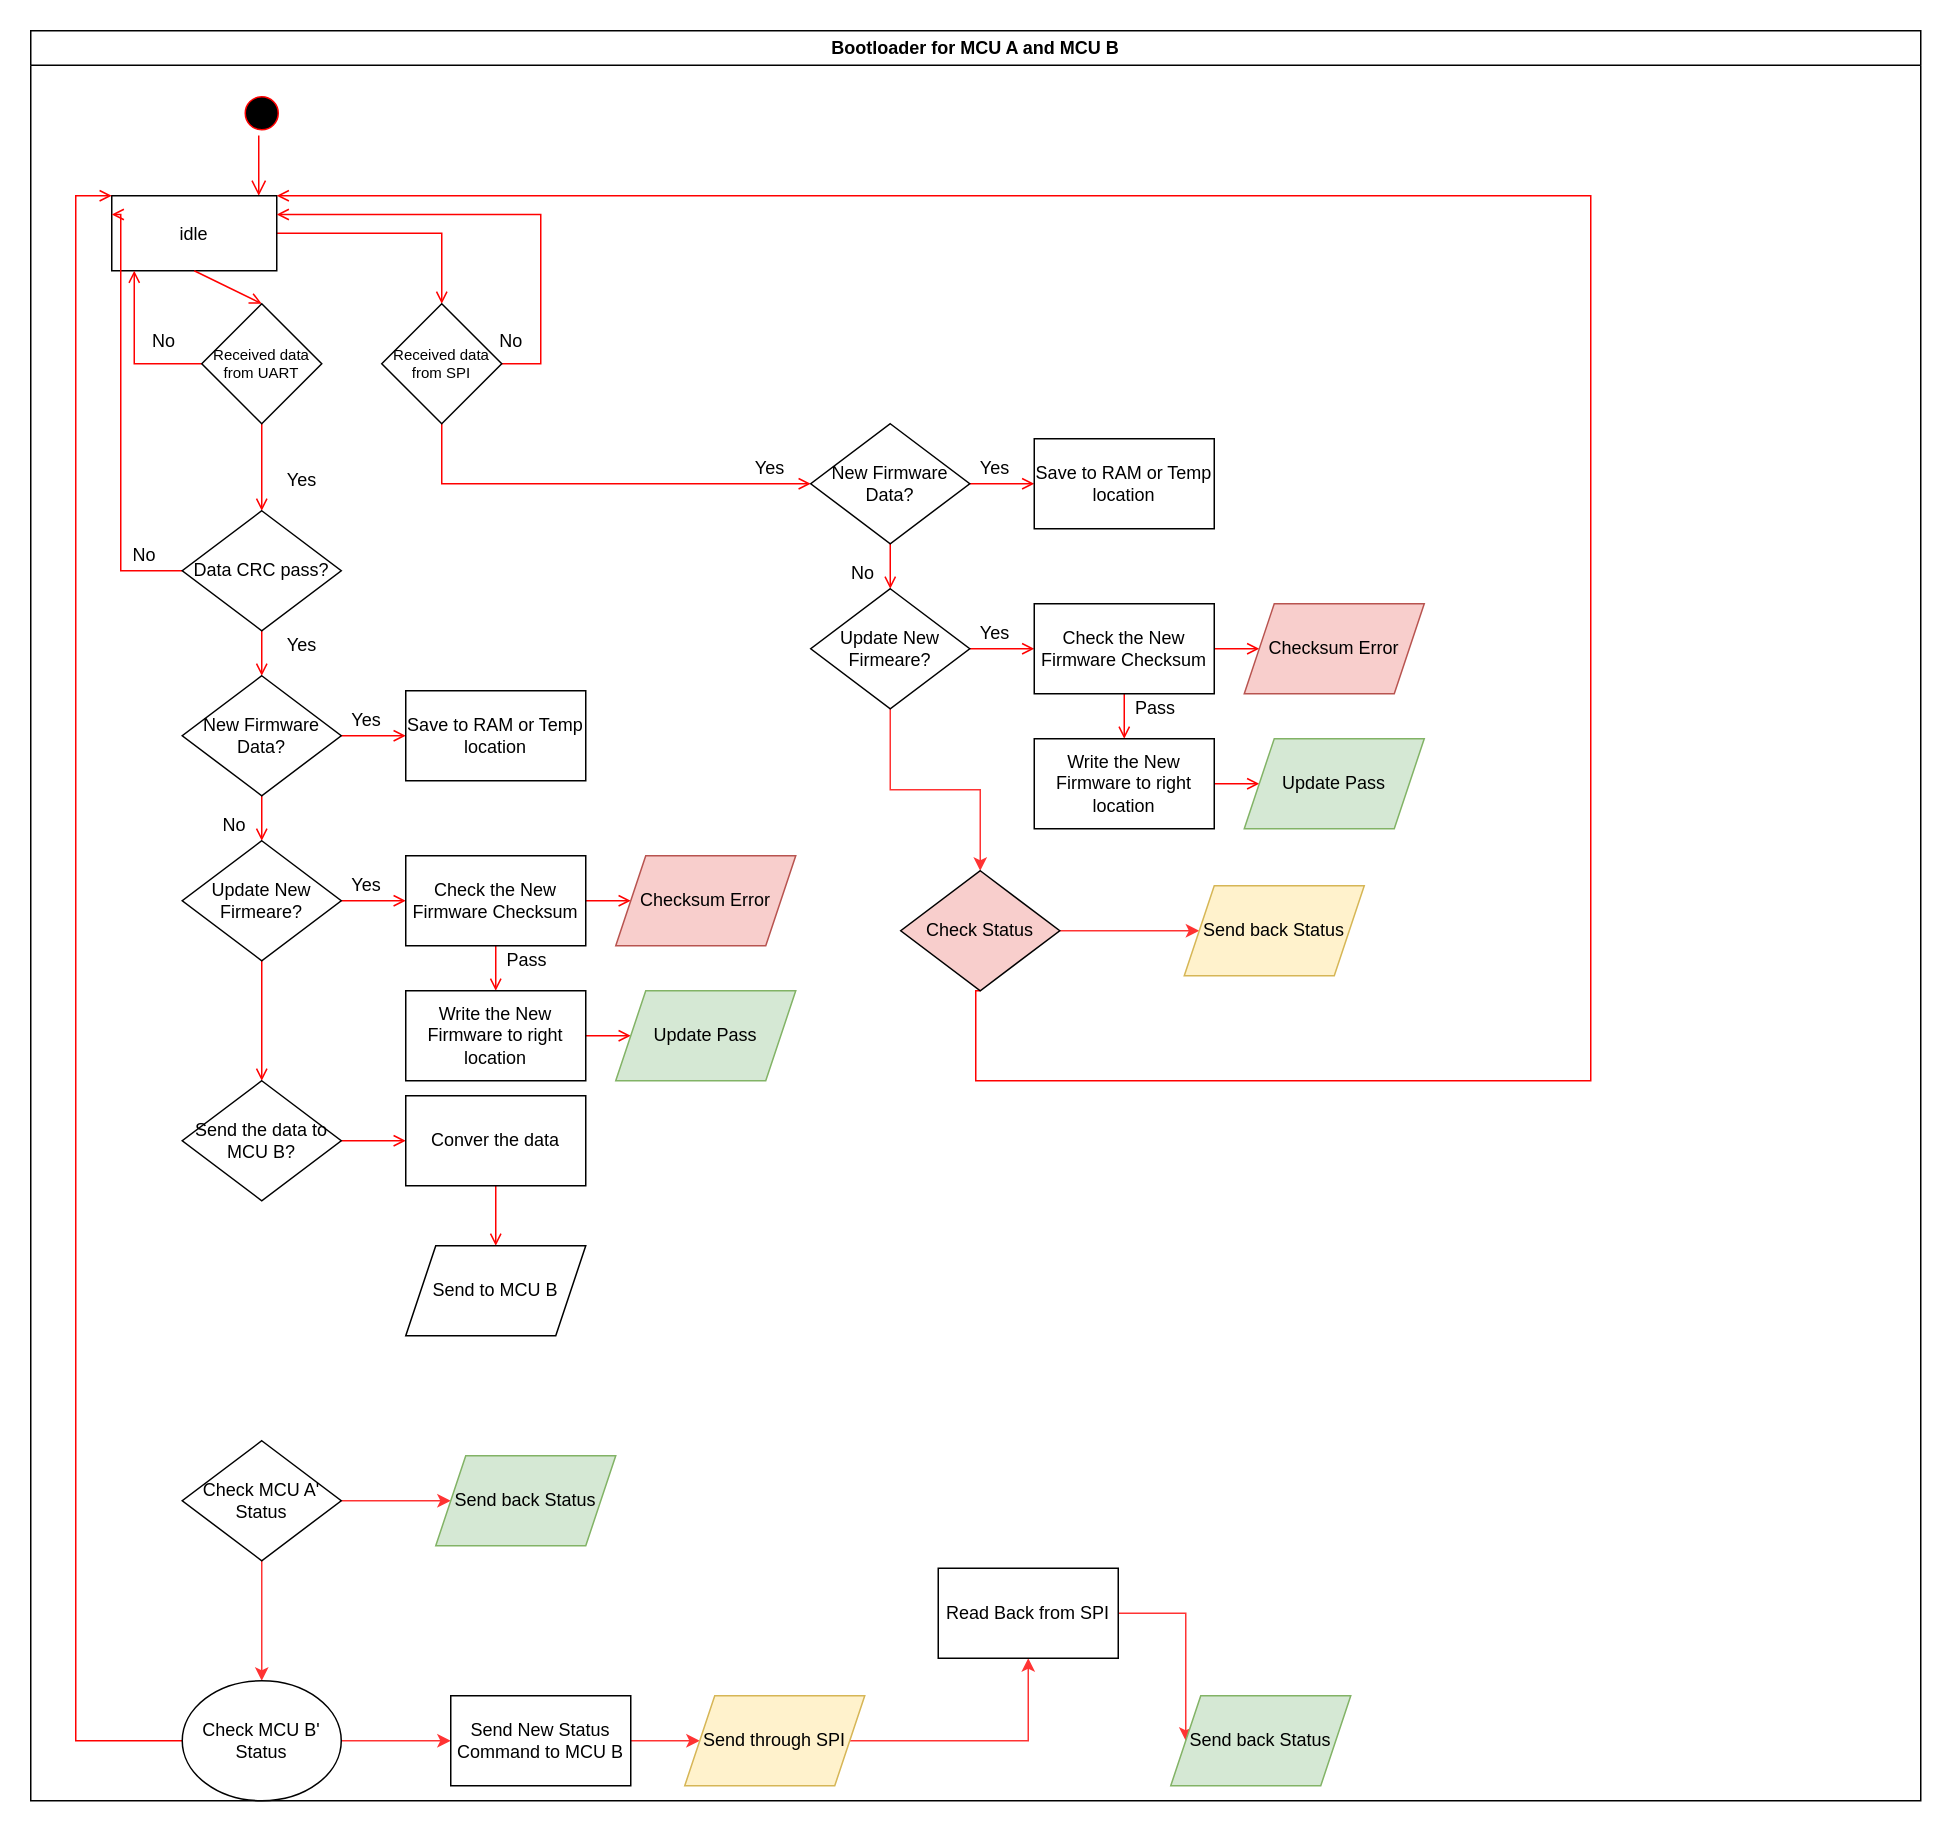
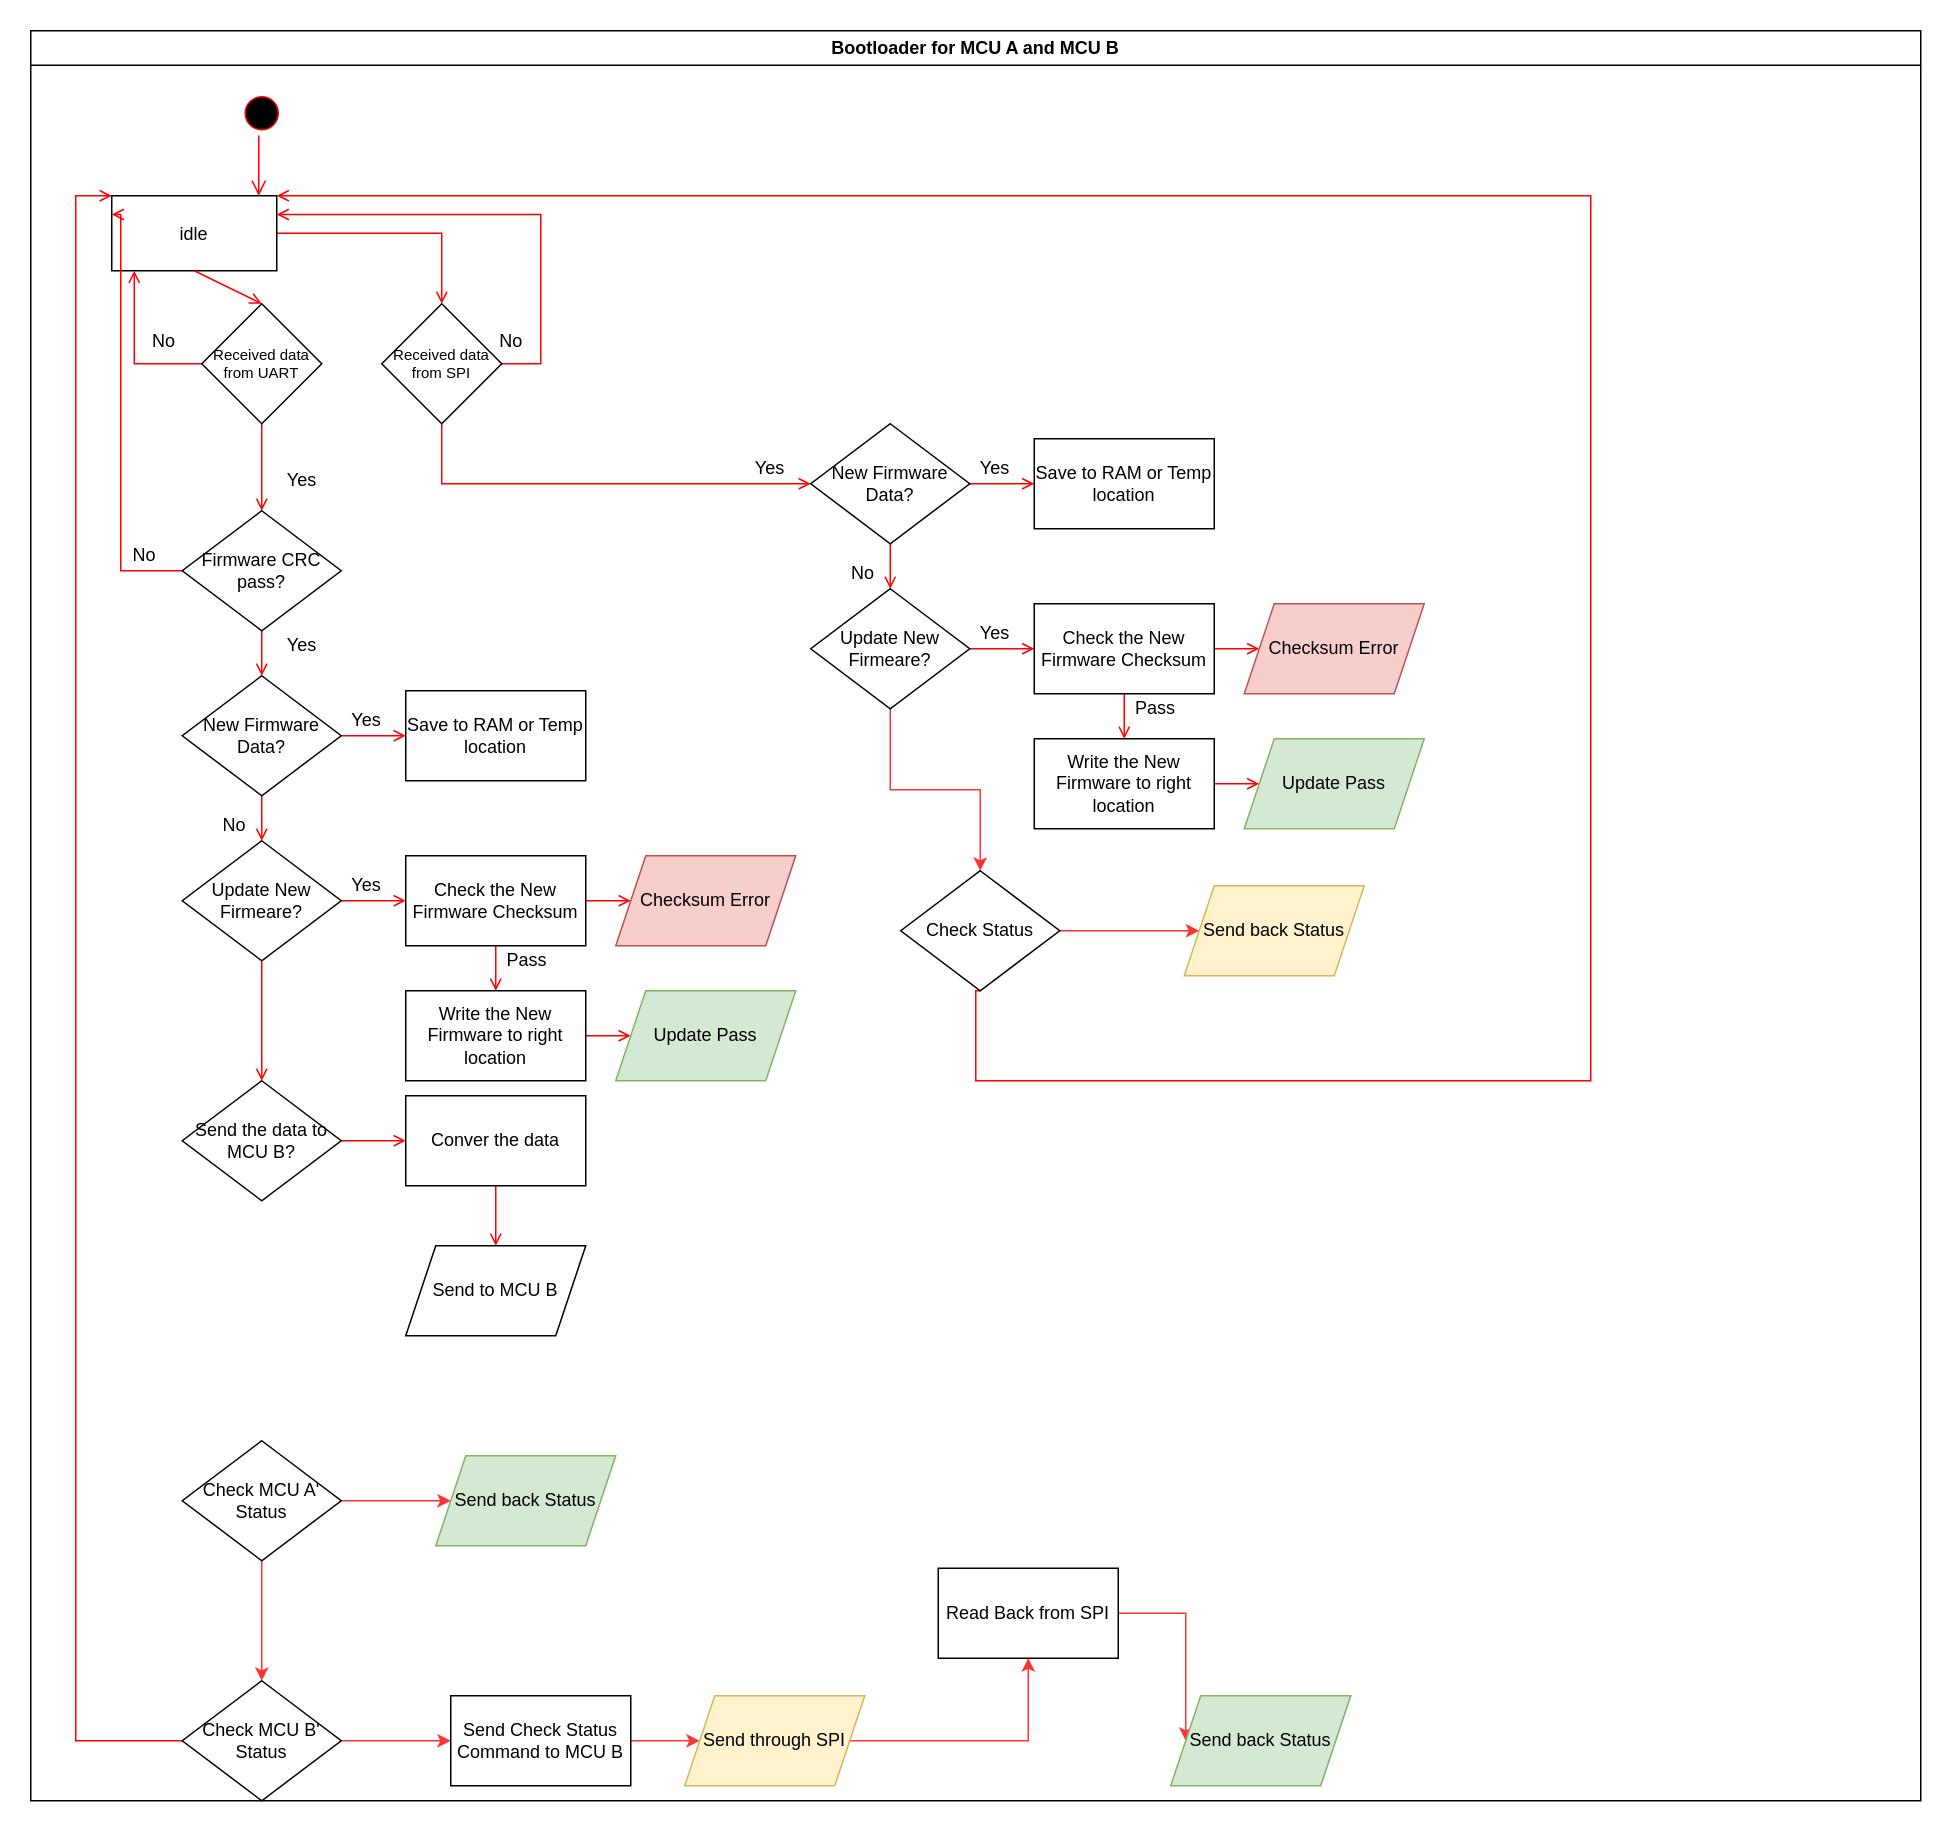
node "Data CRC pass?": label "Data CRC pass?" -> "Firmware CRC pass?"
node "Check Status": fillcolor #f8cecc -> #ffffff
node "Check MCU B' Status": shape ellipse -> diamond
node "Send New Status Command to MCU B": label "Send New Status Command to MCU B" -> "Send Check Status Command to MCU B"
